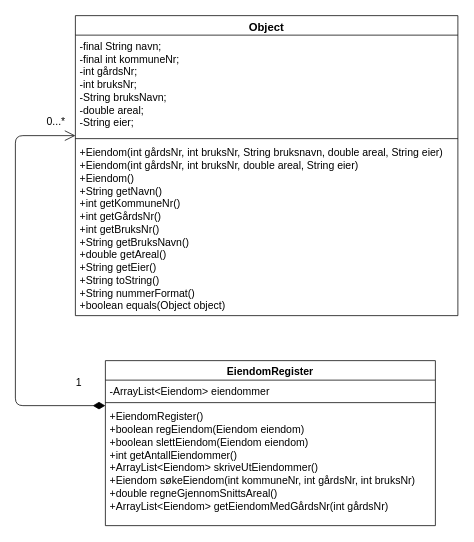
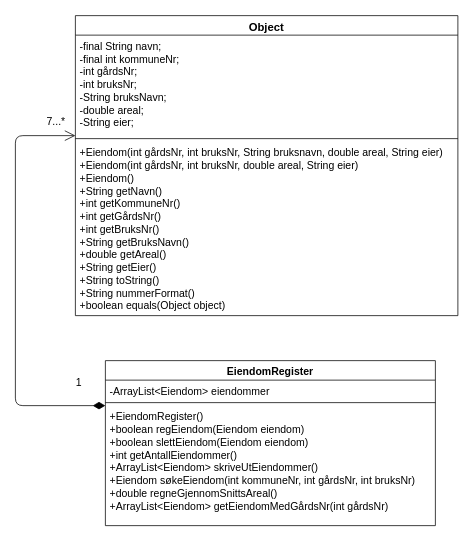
node "0...*": label "0...*" -> "7...*"
